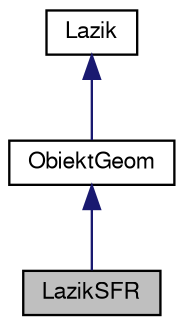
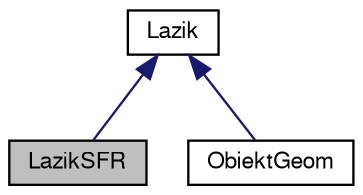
edge "LazikSFR" -> "ObiektGeom": now "LazikSFR" -> "Lazik"
